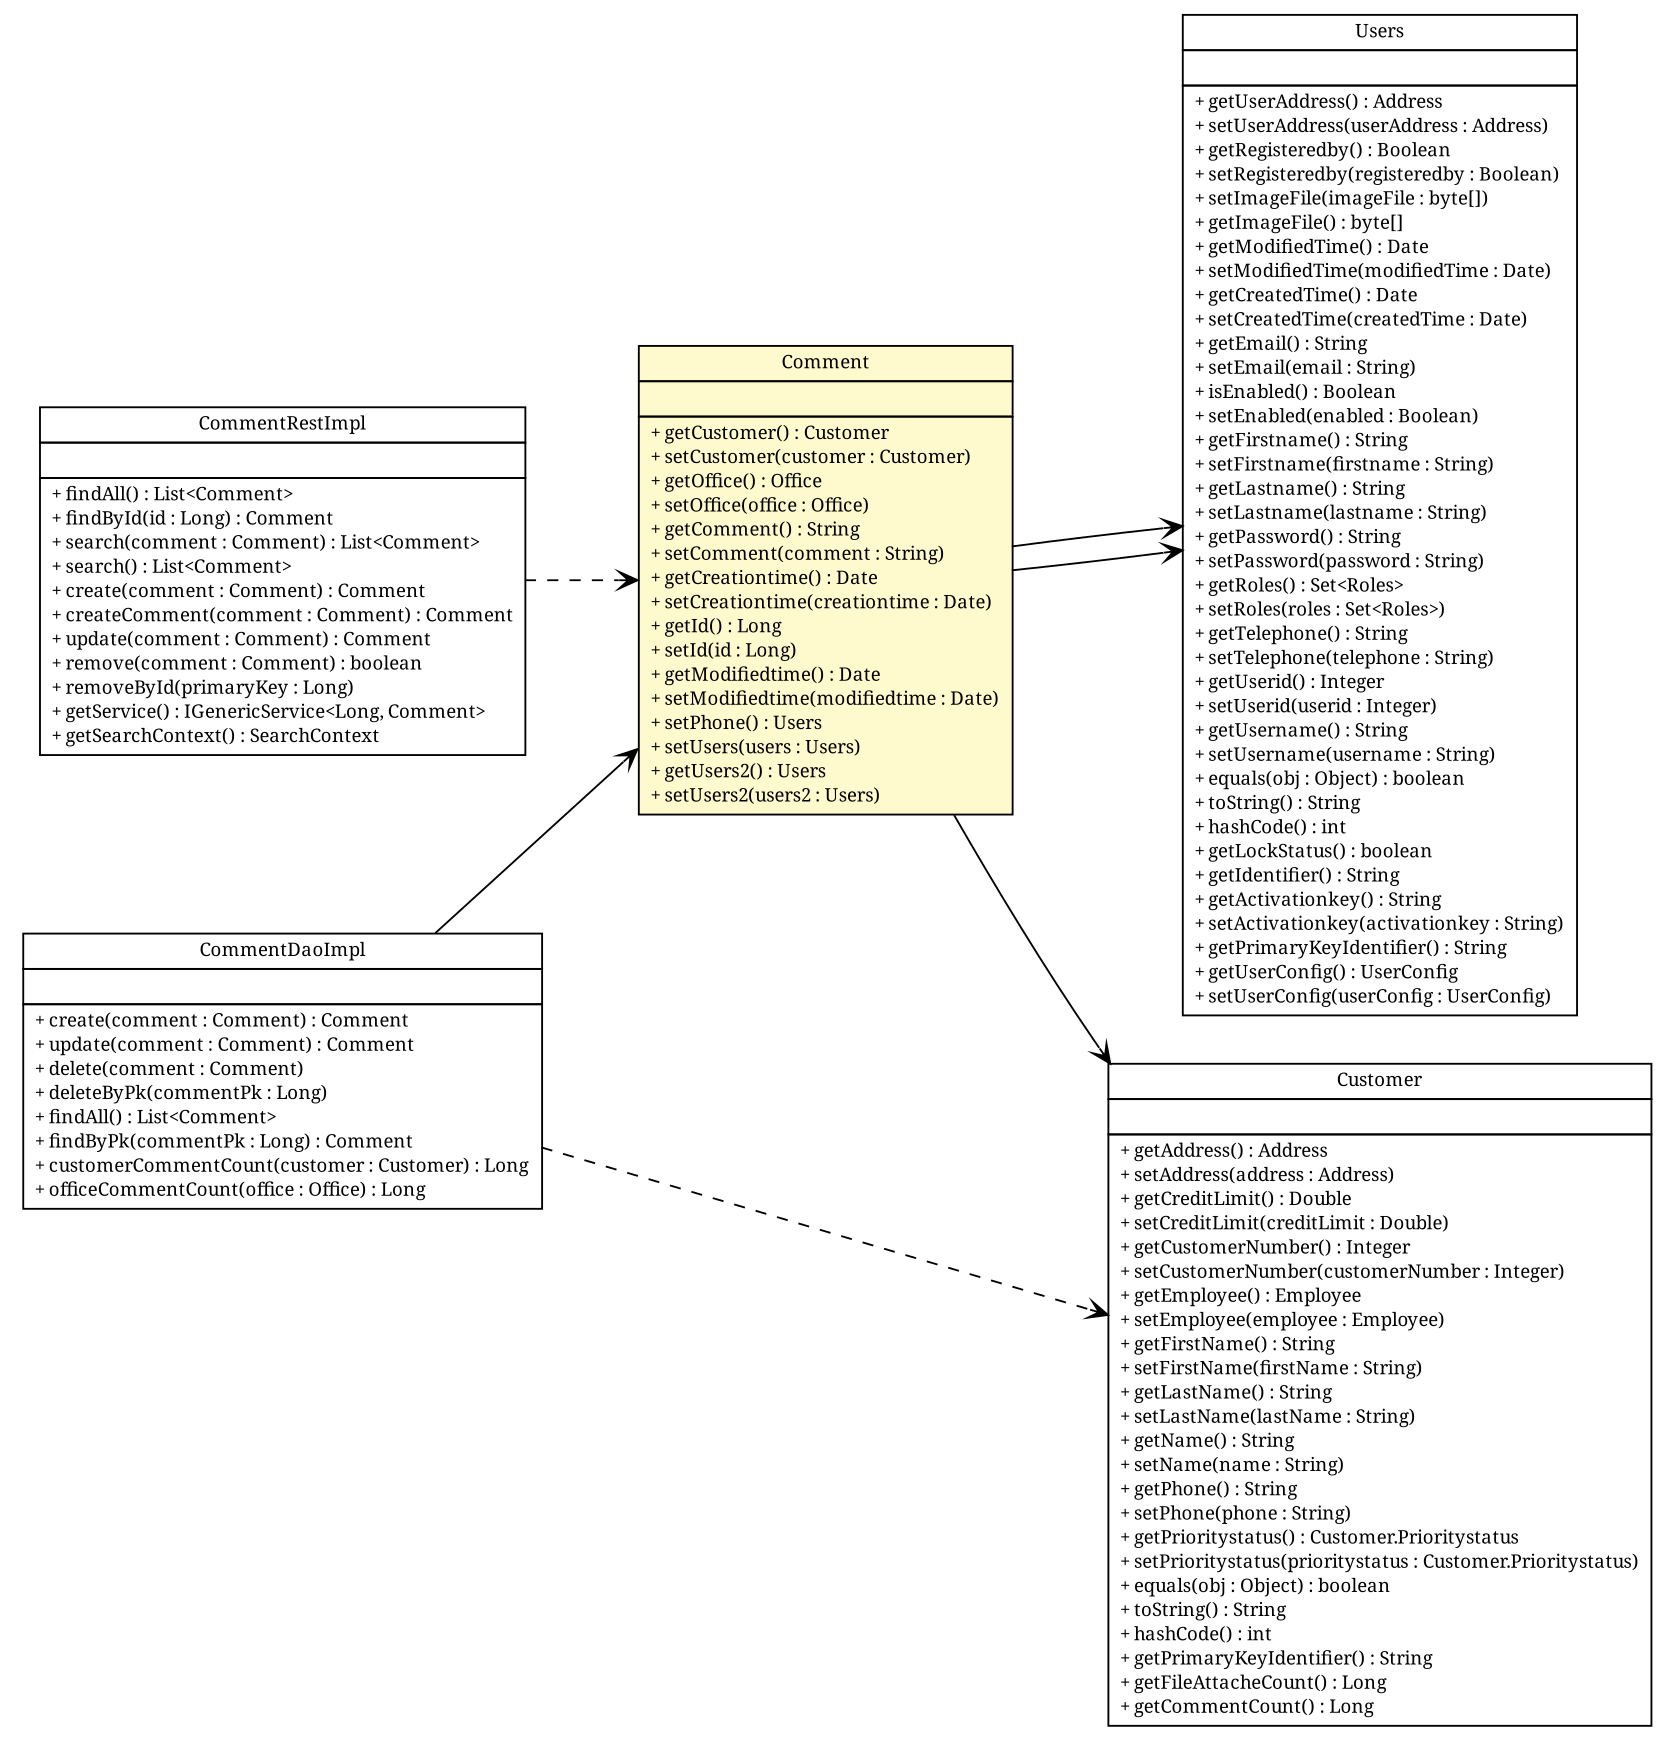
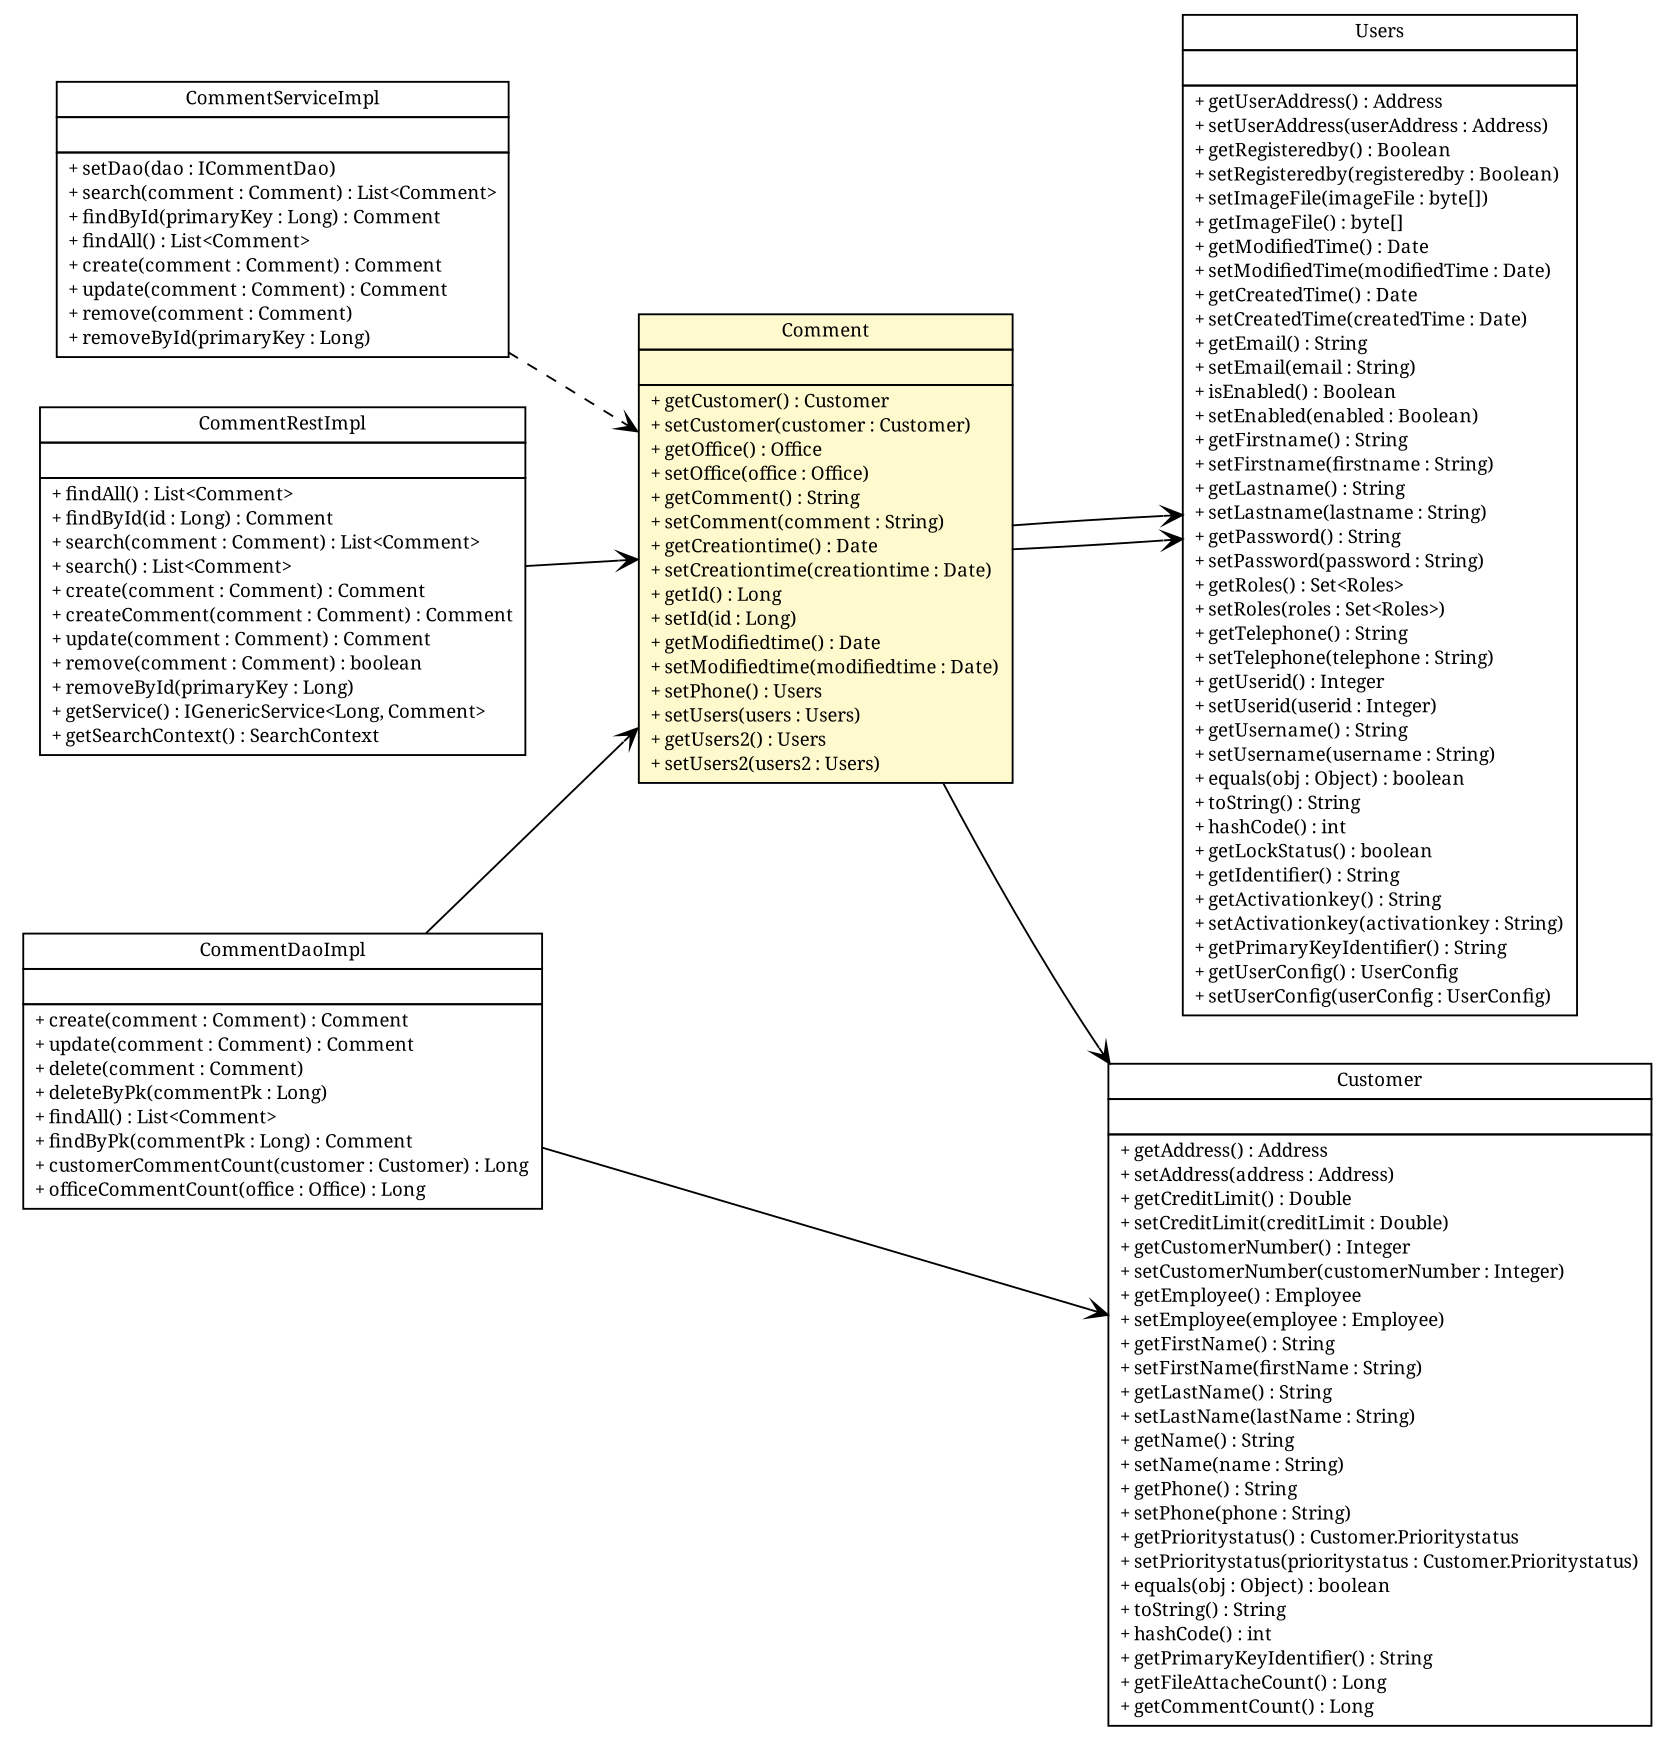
node "CommentServiceImpl": added
edge "CommentRestImpl" -> "Comment": style dashed -> solid
edge "CommentDaoImpl" -> "Customer": style dashed -> solid
